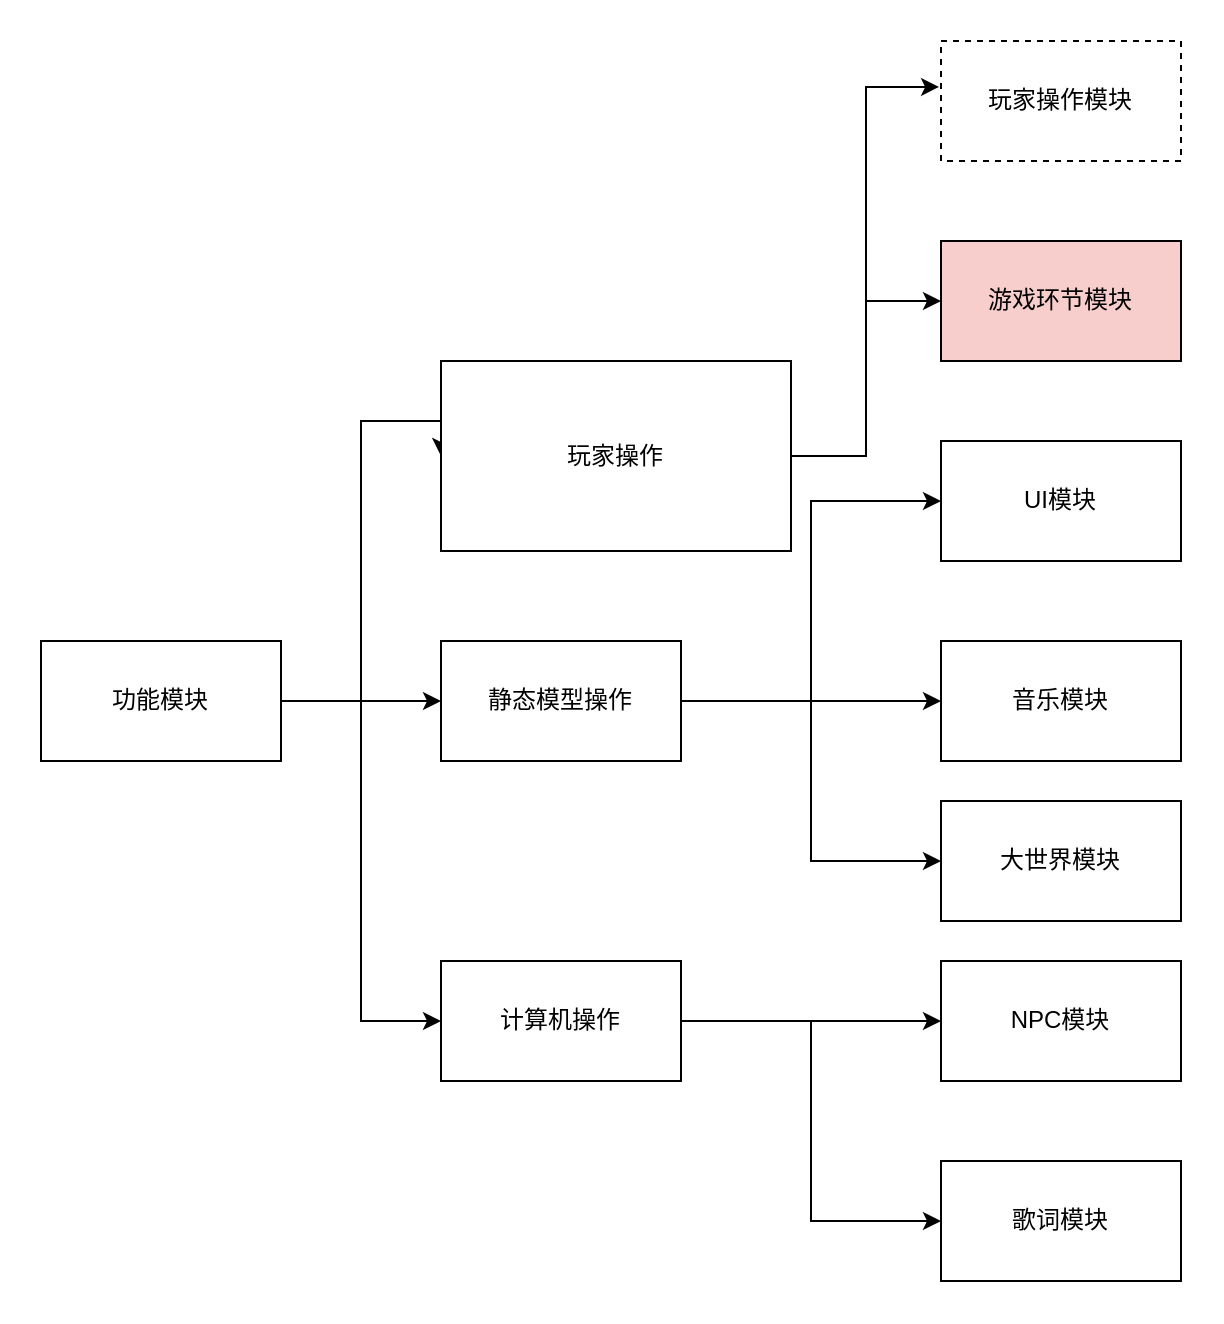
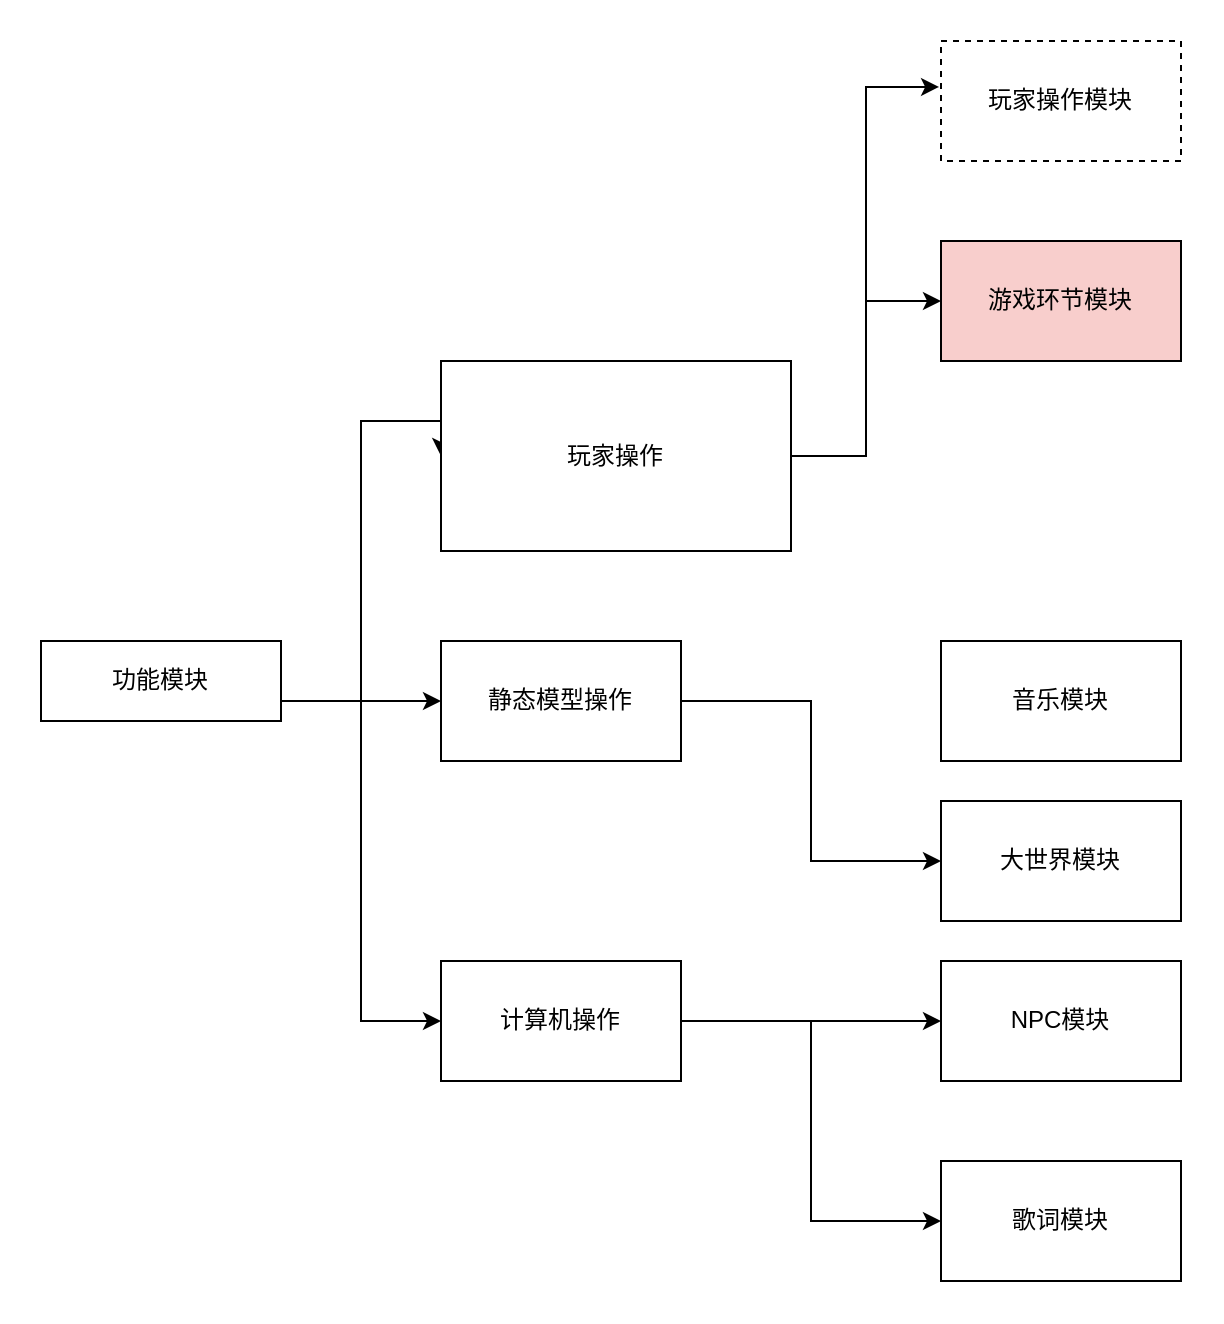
node "UI模块": removed
edge "静态模型操作" -> "UI模块": removed
node "功能模块": size 240x120 -> 240x80
edge "静态模型操作" -> "音乐模块": removed
